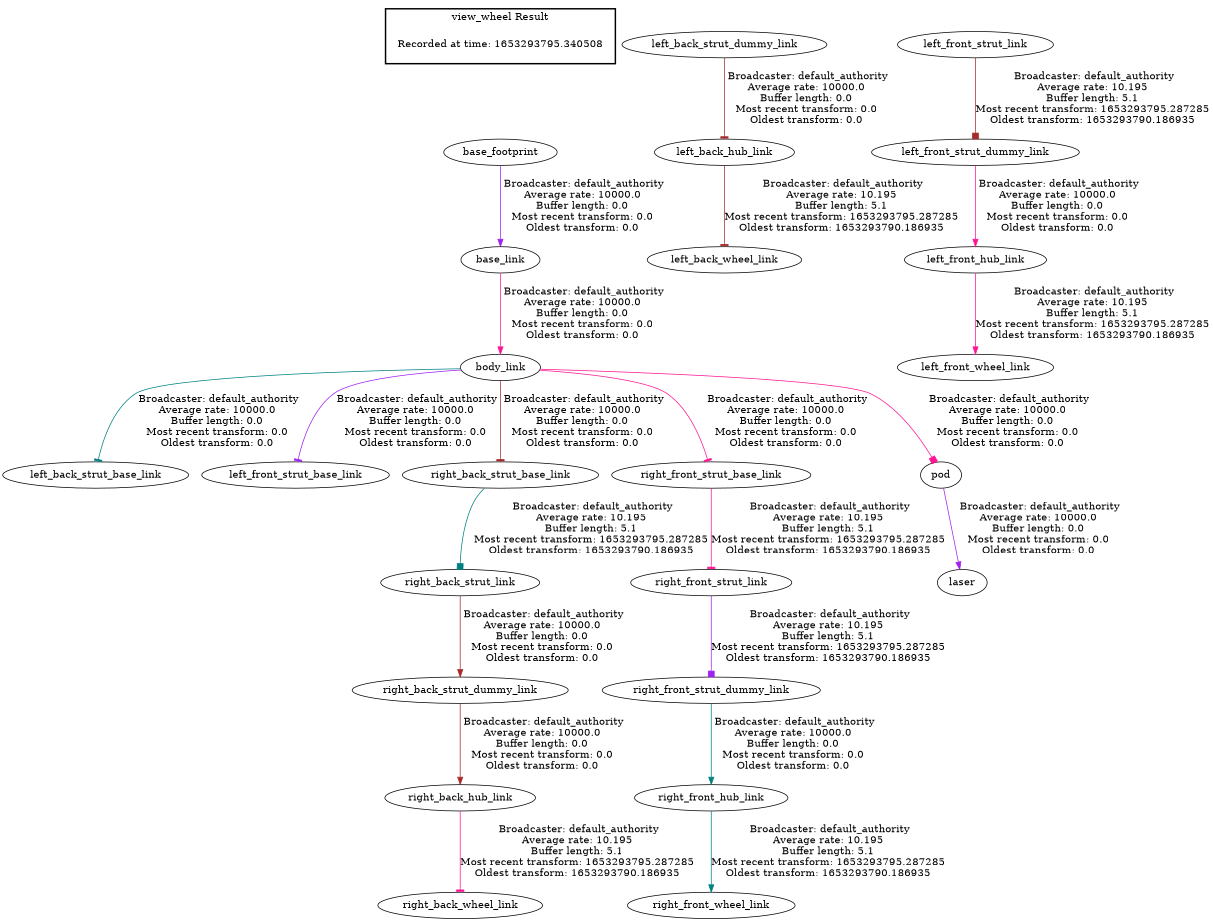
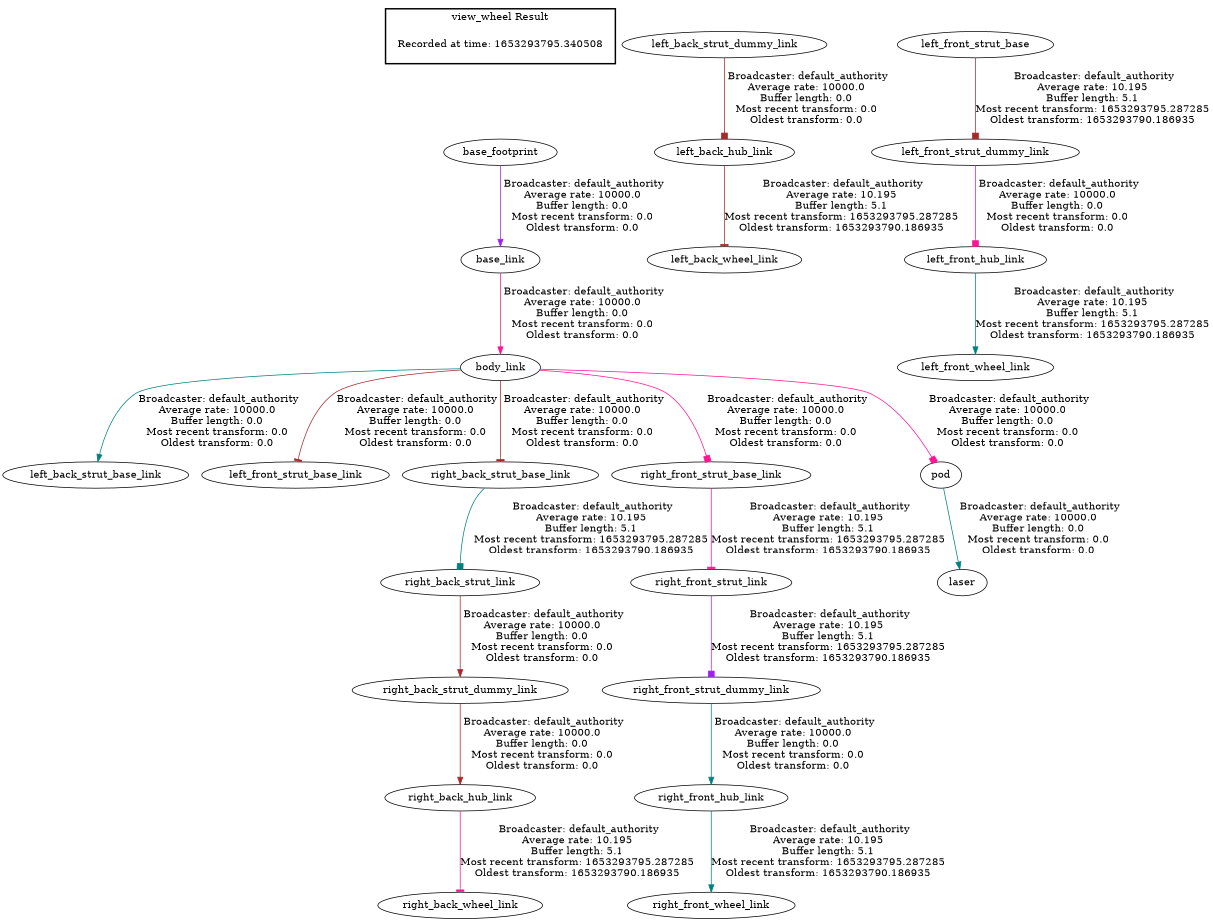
node "left_front_strut_link": label "left_front_strut_link" -> "left_front_strut_base"
edge "left_back_strut_dummy_link" -> "left_back_hub_link": arrowhead tee -> box
edge "left_front_strut_dummy_link" -> "left_front_hub_link": arrowhead normal -> box
edge "left_front_hub_link" -> "left_front_wheel_link": color deeppink -> teal
edge "body_link" -> "left_back_strut_base_link": arrowhead tee -> normal
edge "body_link" -> "left_front_strut_base_link": color purple -> brown
edge "body_link" -> "right_front_strut_base_link": arrowhead tee -> box
edge "pod" -> "laser": color purple -> teal
